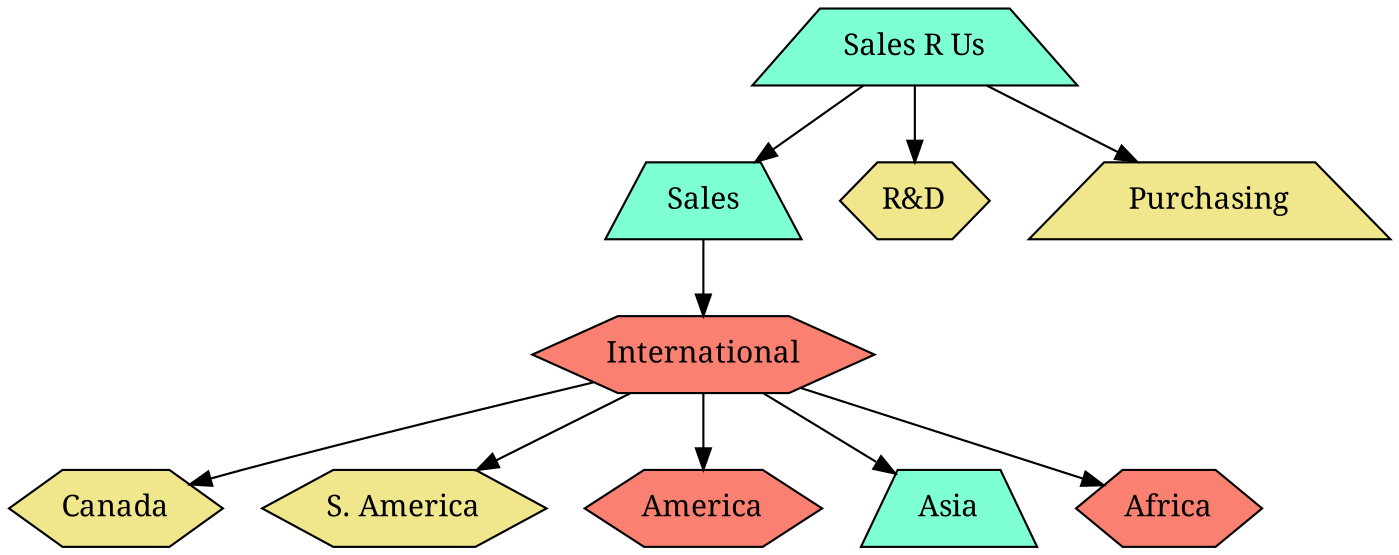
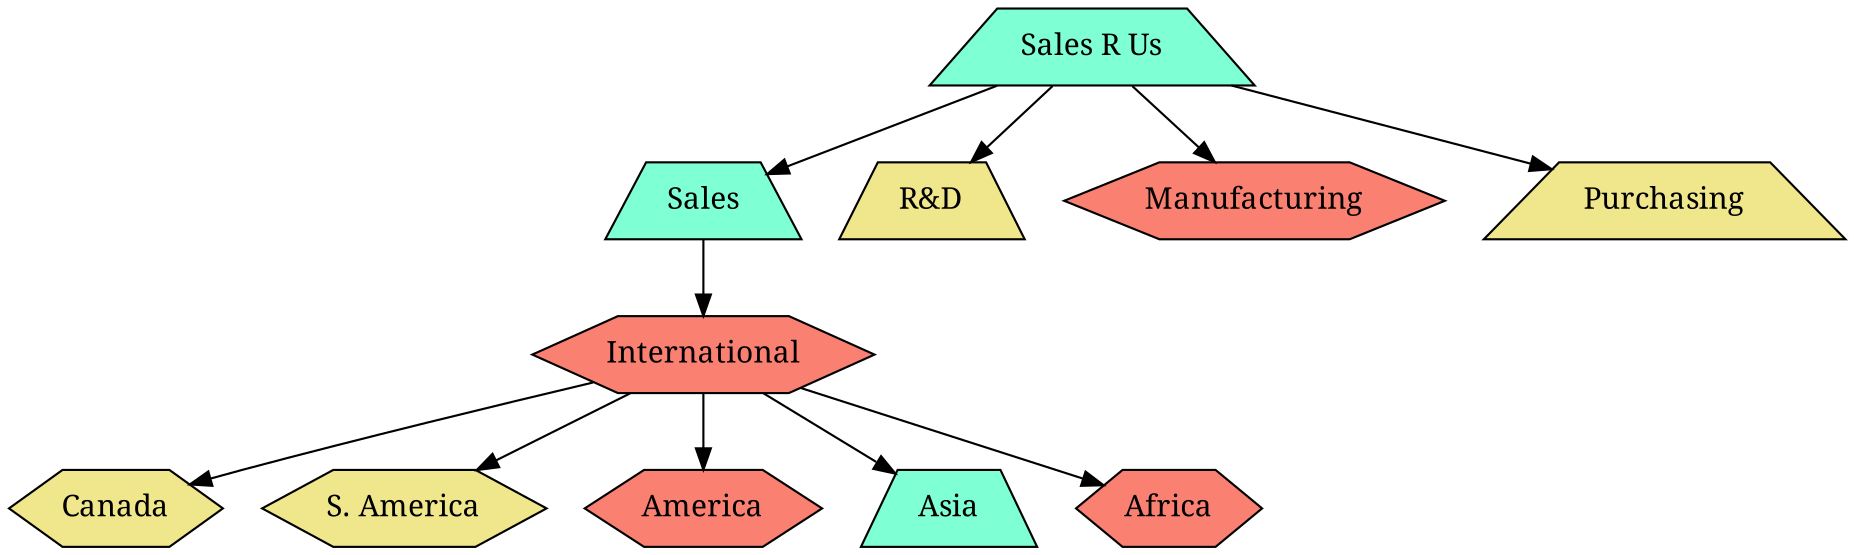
node "R&D": shape hexagon -> trapezium
node "Manufacturing": added
